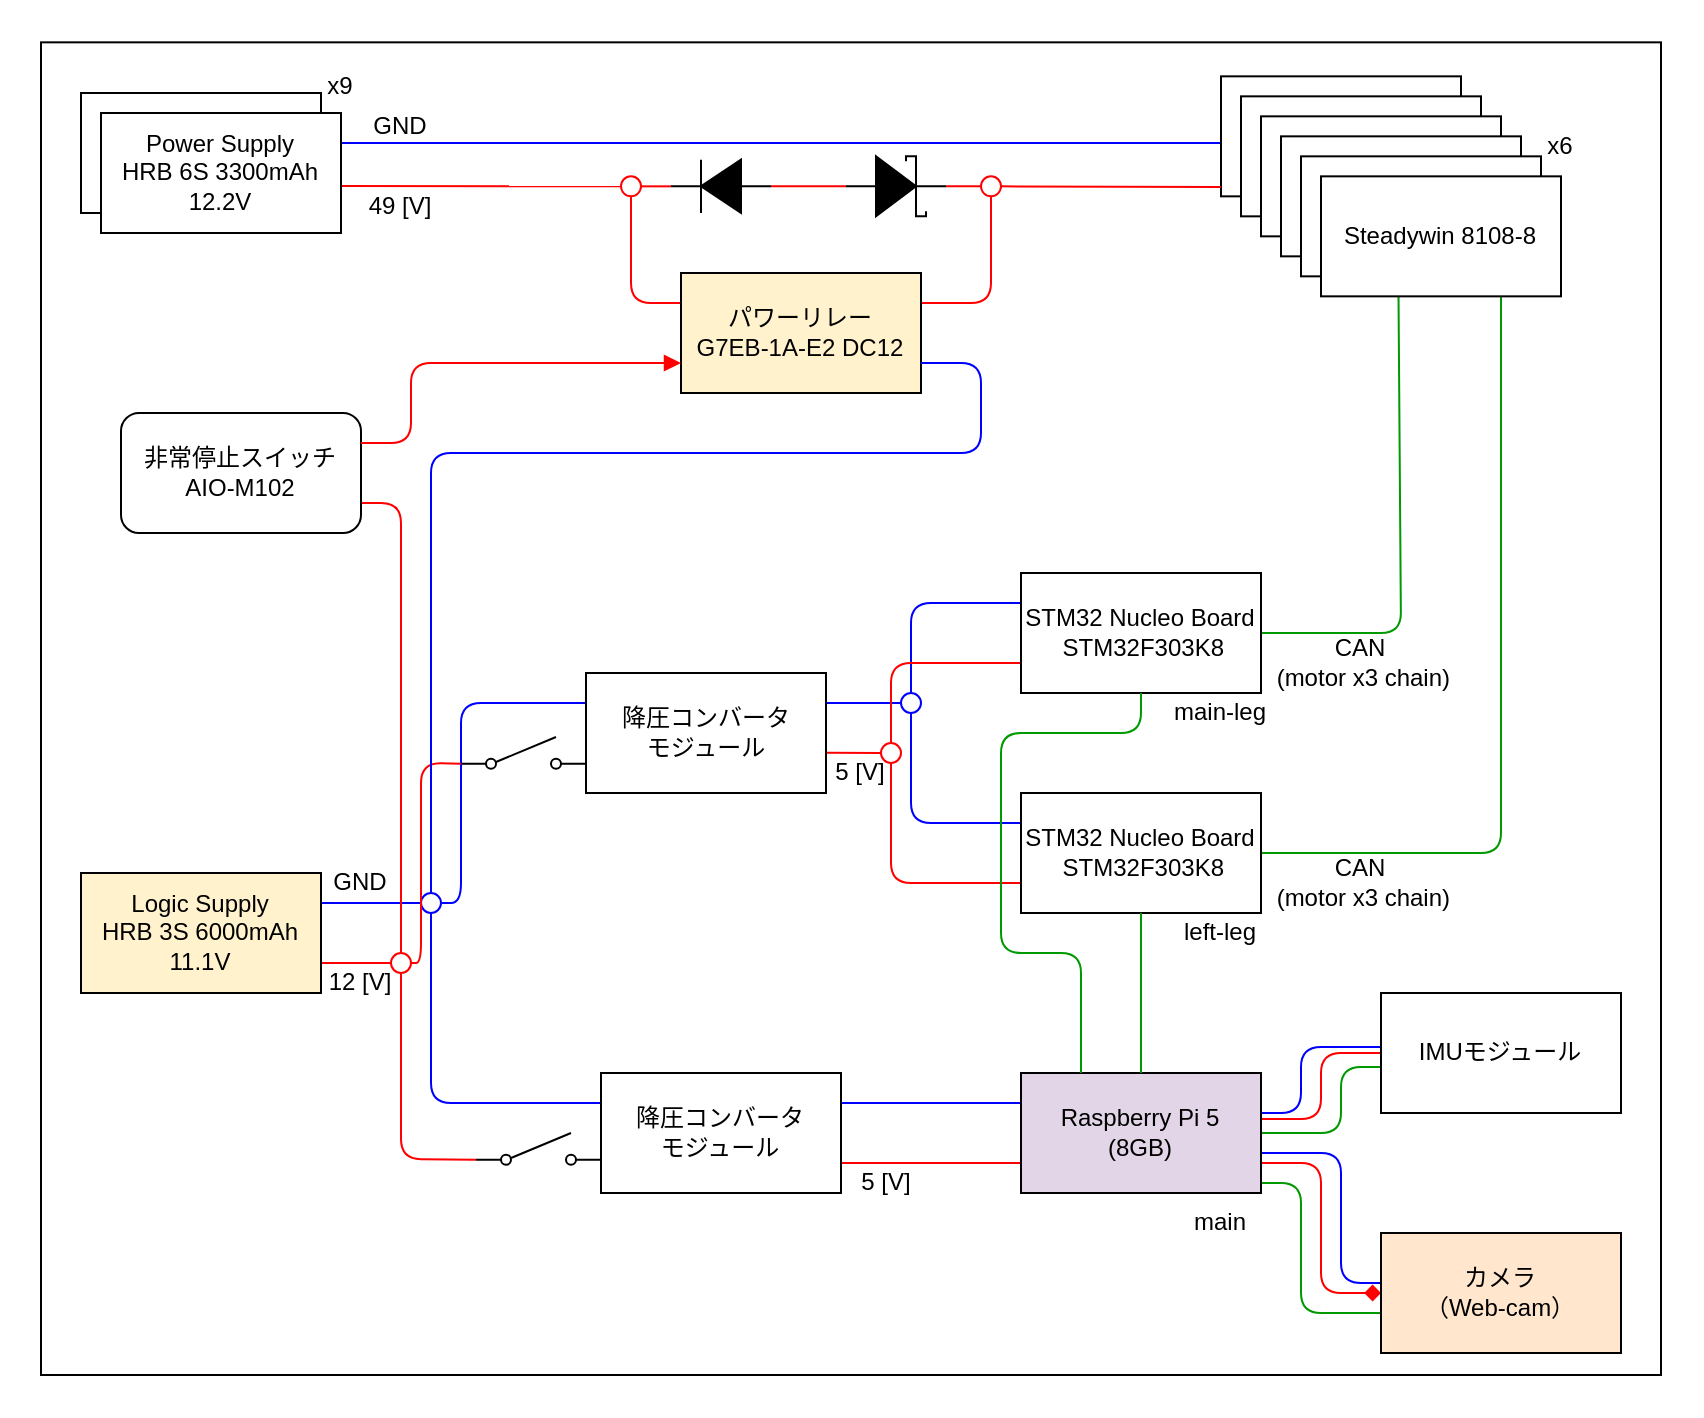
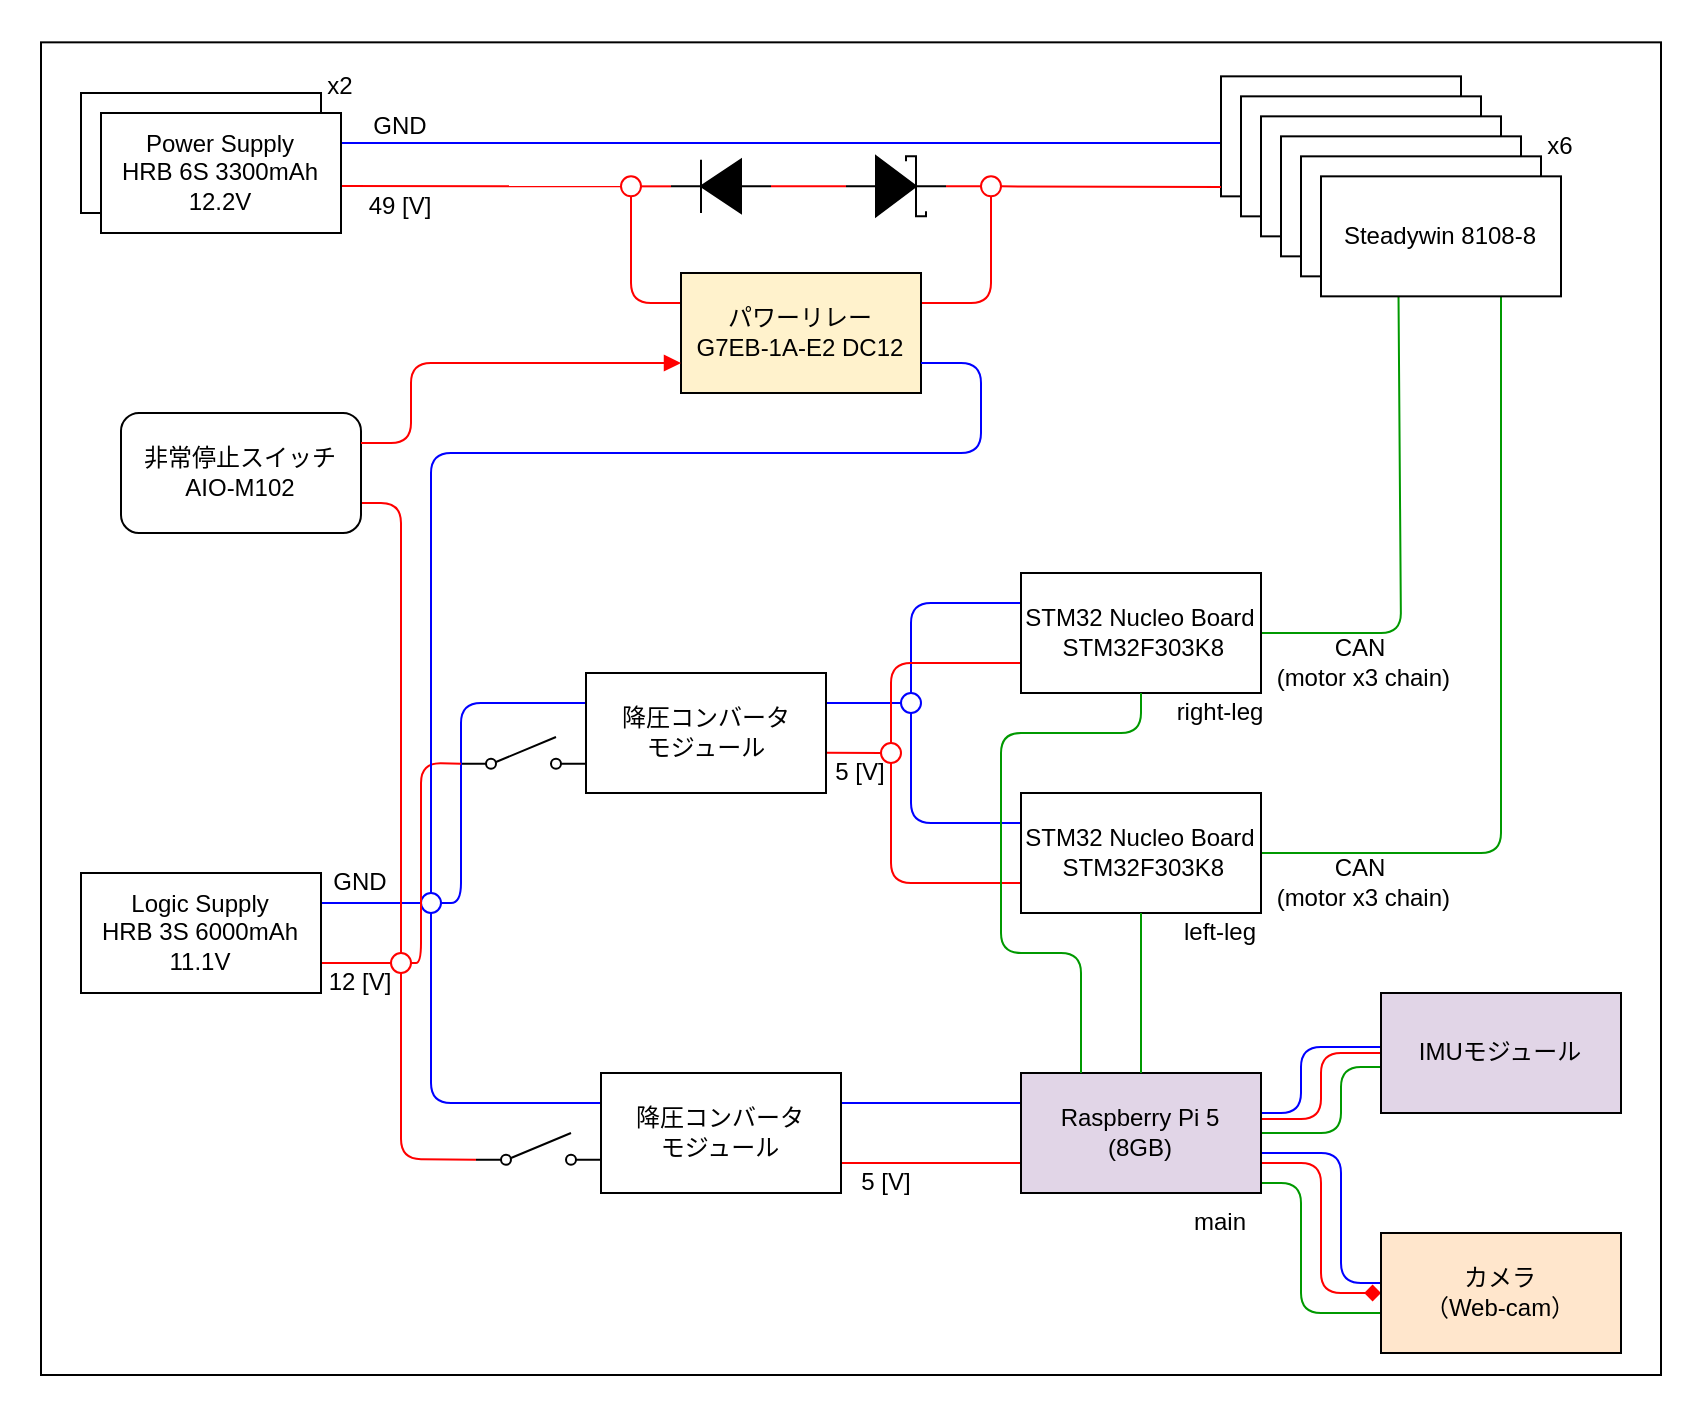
node "x9": label "x9" -> "x2"
node "main-leg": label "main-leg" -> "right-leg"
node "Logic Supply HRB 3S 6000mAh 11.1V": fillcolor #fff2cc -> #ffffff
node "IMUモジュール": fillcolor #ffffff -> #e1d5e7
